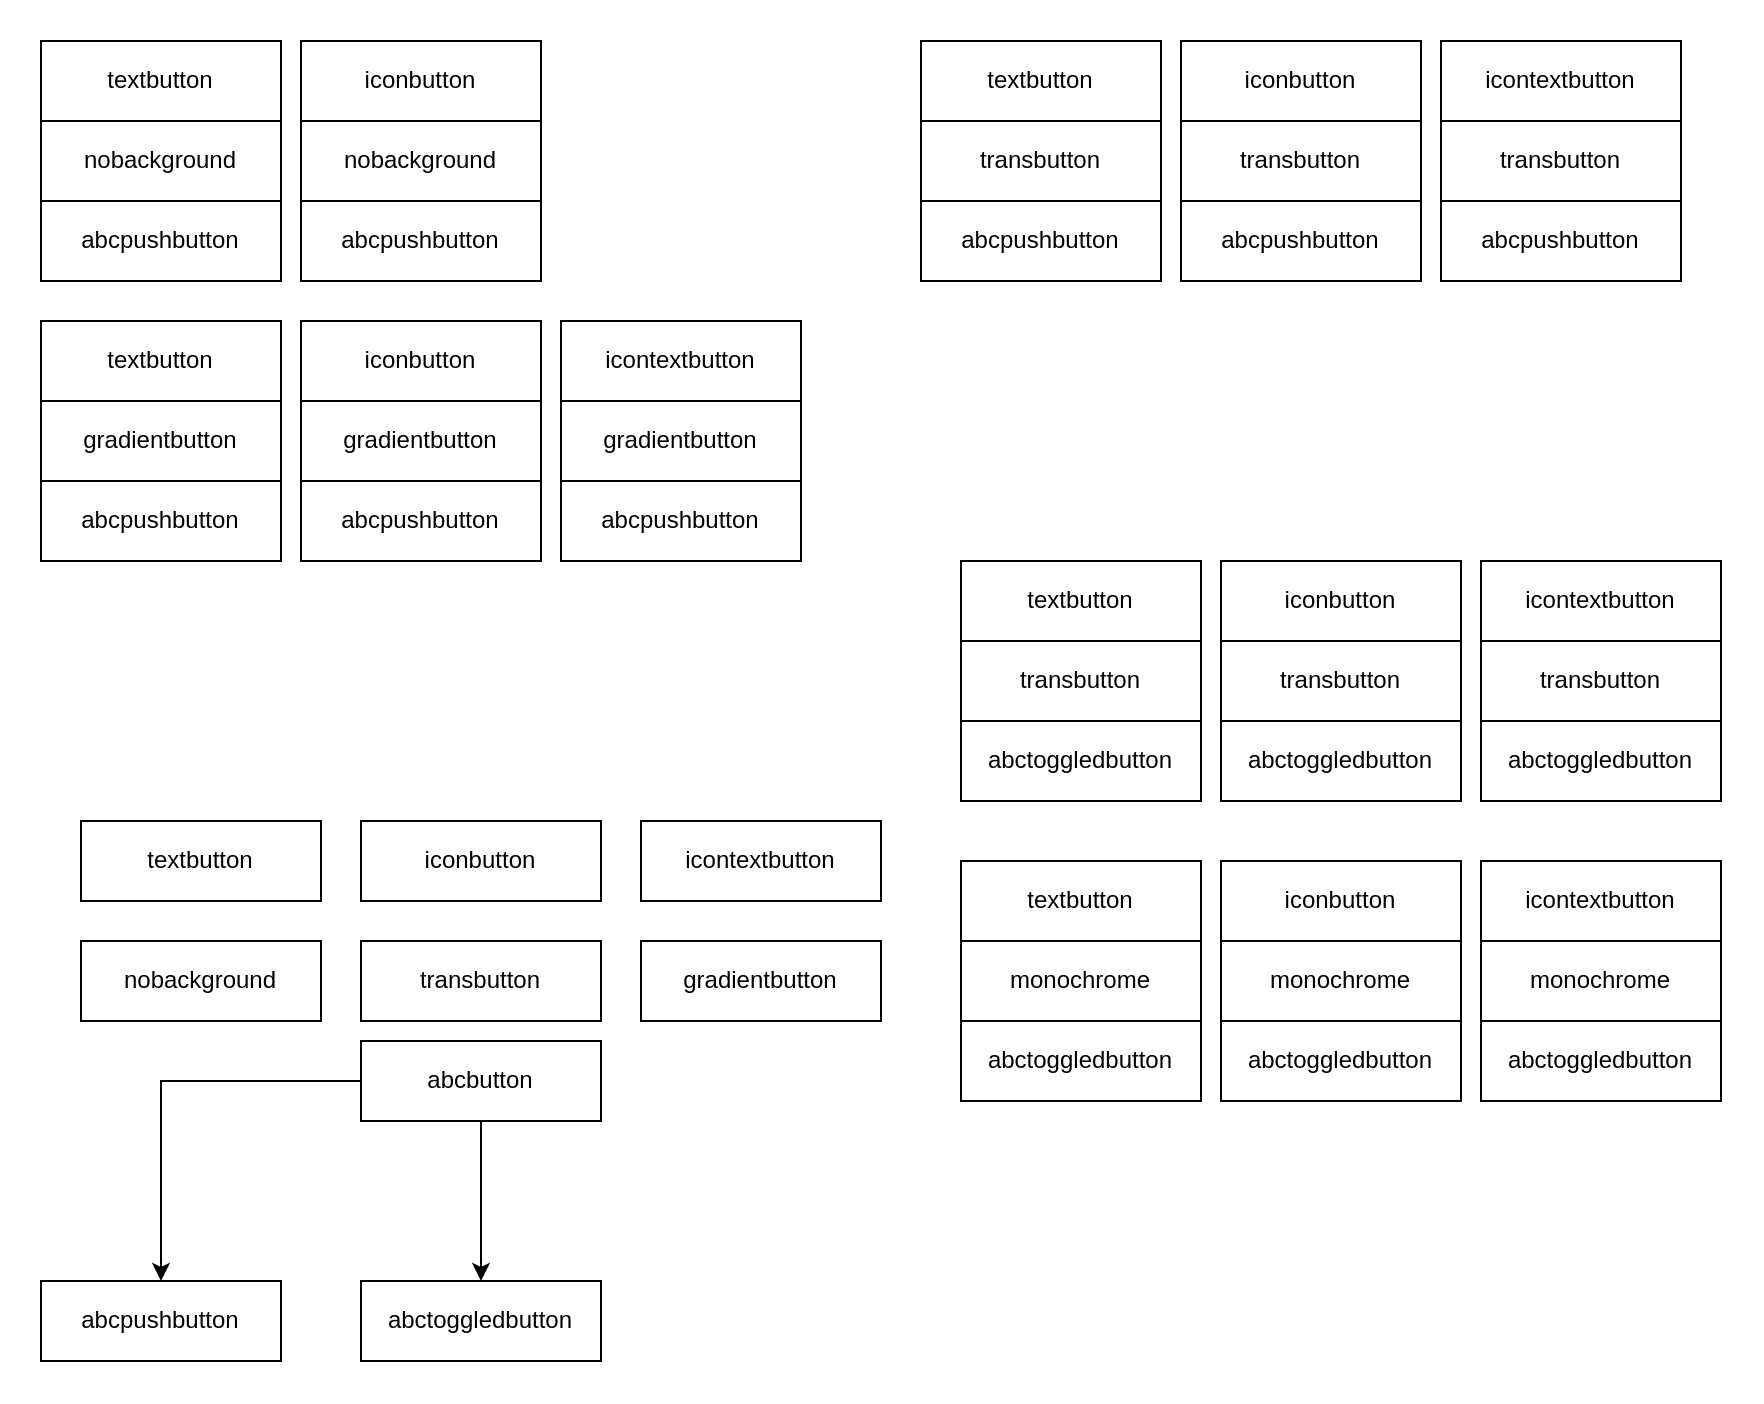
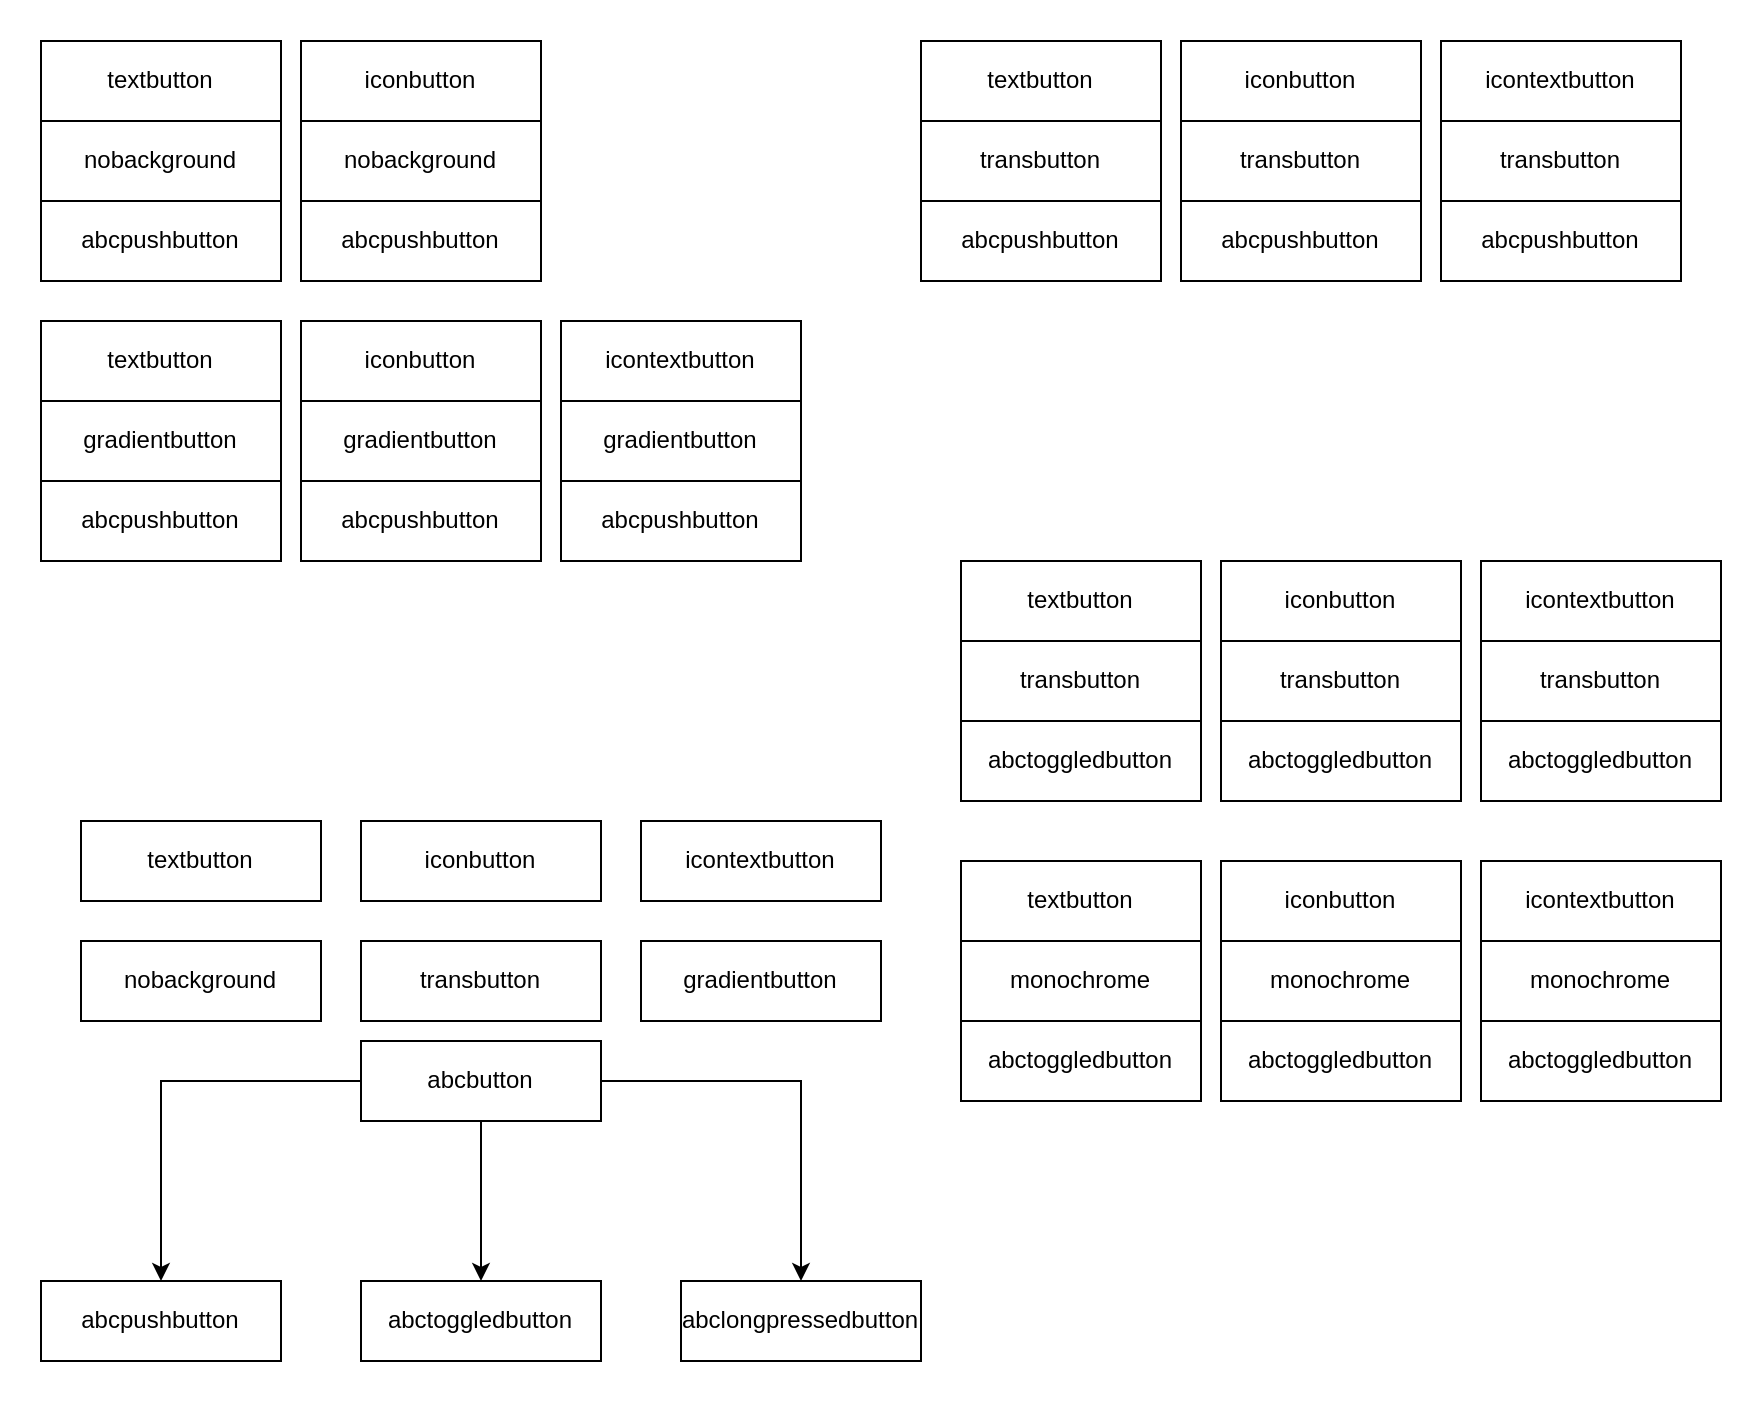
edge "abcbutton" -> "abclongpressedbutton": added
node "abclongpressedbutton": added
